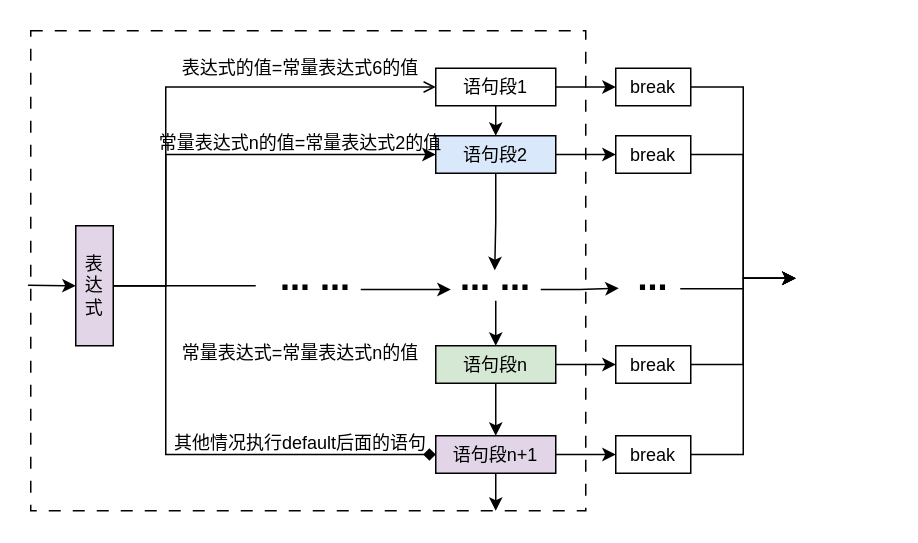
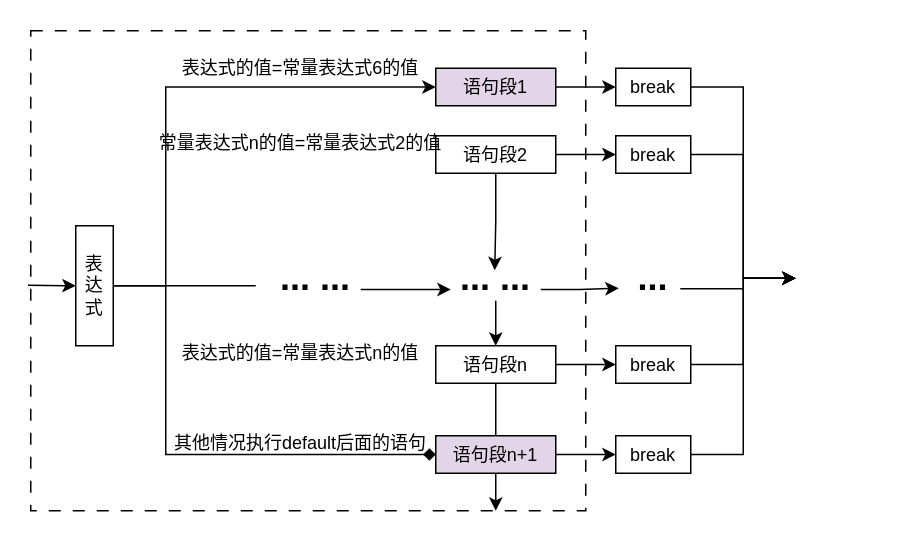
edge "表达式" -> "语句段1": arrowhead open -> classic
node "语句段1": fillcolor #ffffff -> #e1d5e7
edge "语句段1" -> "语句段2": removed
edge "表达式" -> "语句段2": removed
node "语句段2": fillcolor #dae8fc -> #ffffff
node "表达式": fillcolor #e1d5e7 -> #ffffff
node "常量表达式=常量表达式n的值": label "常量表达式=常量表达式n的值" -> "表达式的值=常量表达式n的值"
node "语句段n": fillcolor #d5e8d4 -> #ffffff
edge "语句段n" -> "语句段n+1": arrowhead classic -> none
